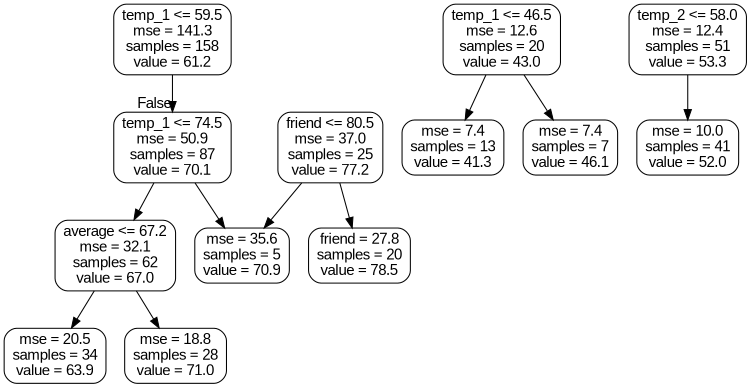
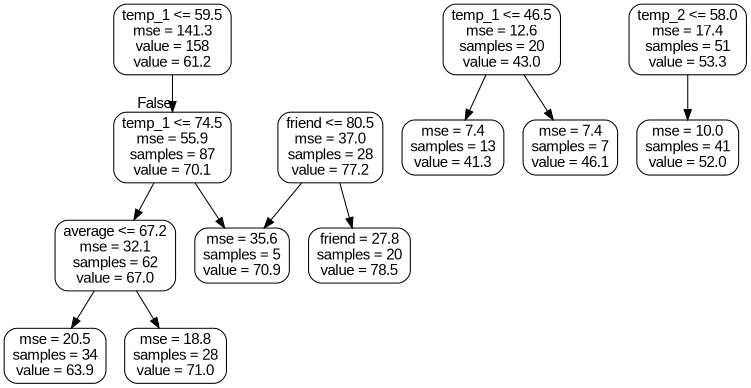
node "temp_1 <= 59.5 mse = 141.3 samples = 158 value = 61.2": label "temp_1 <= 59.5 mse = 141.3 samples = 158 value = 61.2" -> "temp_1 <= 59.5 mse = 141.3 value = 158 value = 61.2"
node "temp_2 <= 58.0 mse = 12.4 samples = 51 value = 53.3": label "temp_2 <= 58.0 mse = 12.4 samples = 51 value = 53.3" -> "temp_2 <= 58.0 mse = 17.4 samples = 51 value = 53.3"
node "temp_1 <= 74.5 mse = 50.9 samples = 87 value = 70.1": label "temp_1 <= 74.5 mse = 50.9 samples = 87 value = 70.1" -> "temp_1 <= 74.5 mse = 55.9 samples = 87 value = 70.1"
node "friend <= 80.5 mse = 37.0 samples = 25 value = 77.2": label "friend <= 80.5 mse = 37.0 samples = 25 value = 77.2" -> "friend <= 80.5 mse = 37.0 samples = 28 value = 77.2"
